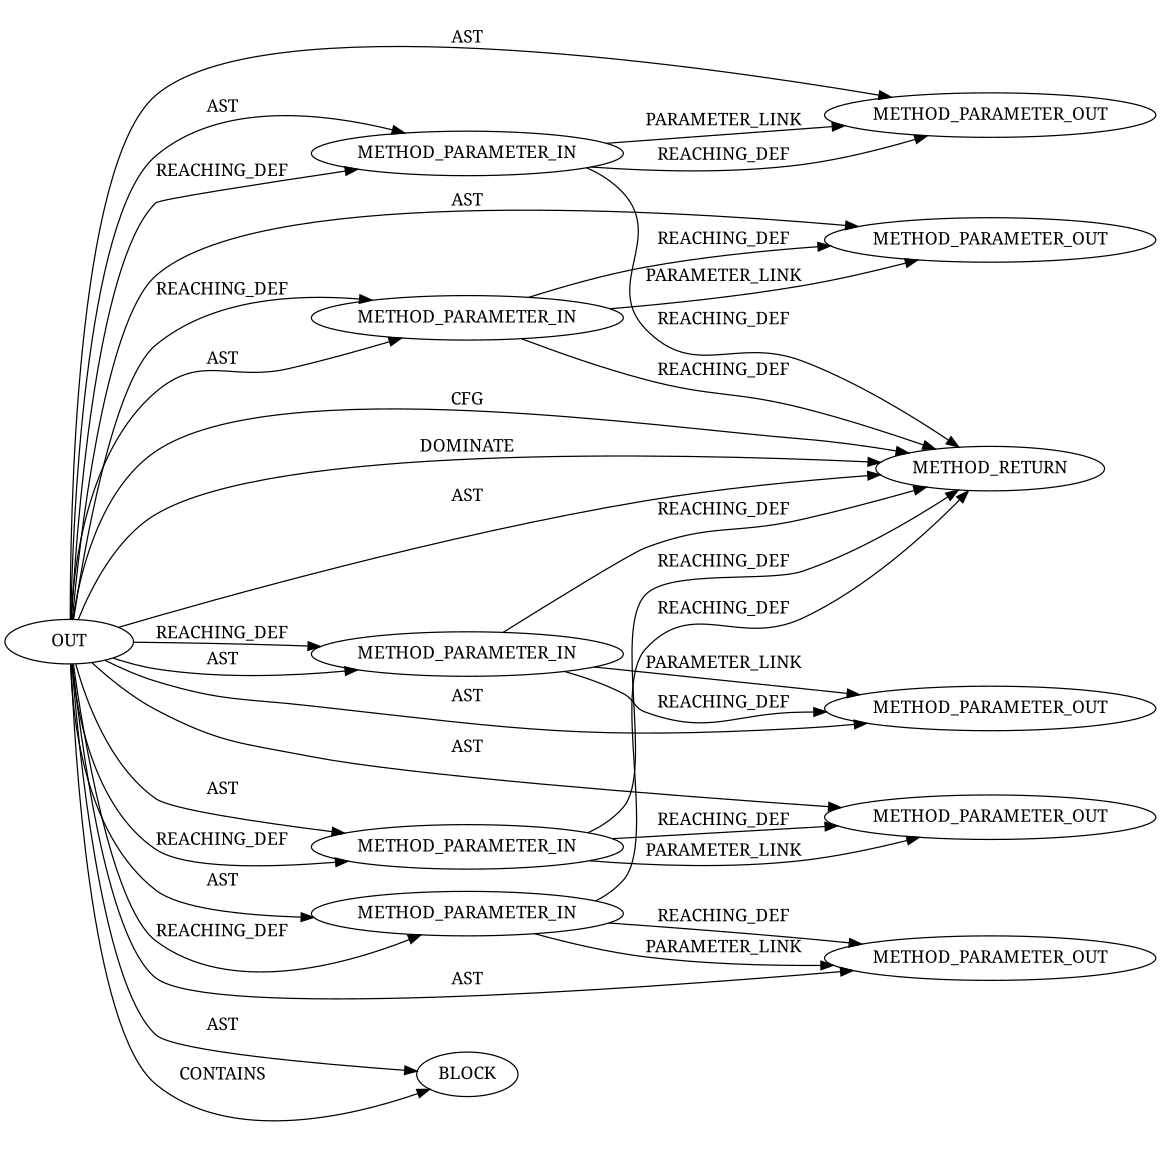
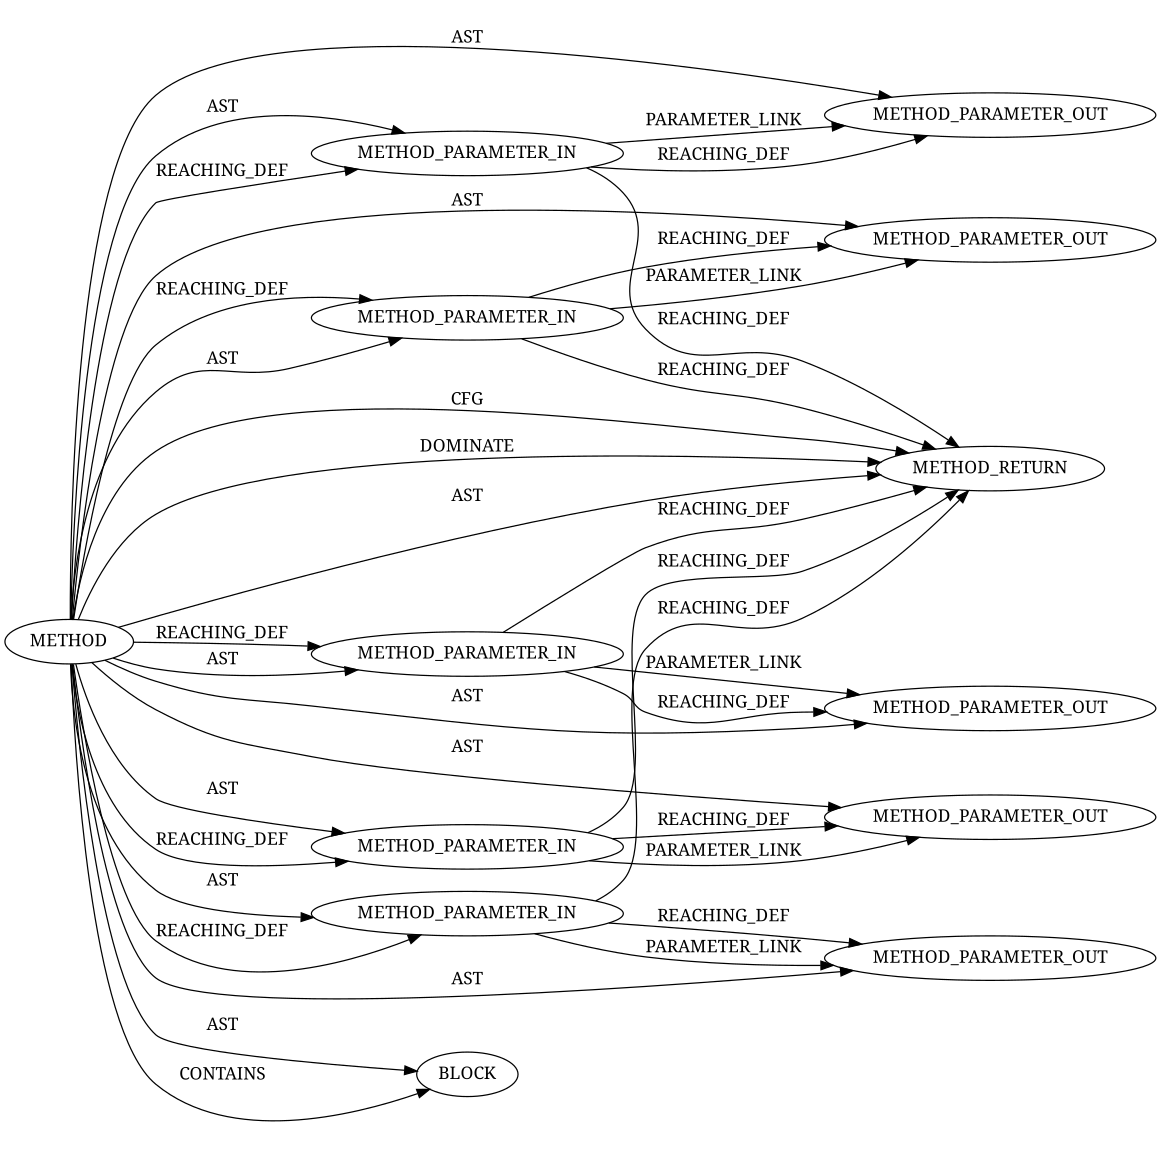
node "OUT": label "OUT" -> "METHOD"
